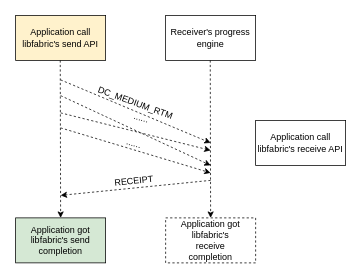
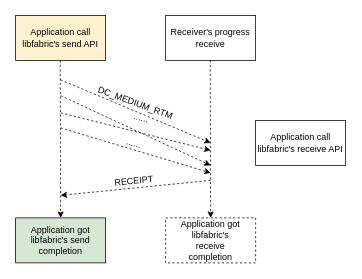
node "Receiver's progress engine": label "Receiver's progress engine" -> "Receiver's progress receive"
